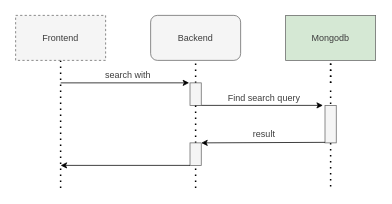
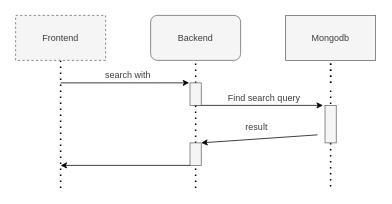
node "Mongodb": fillcolor #d5e8d4 -> #f5f5f5
node "result": moved (264, 135) -> (256, 127)
